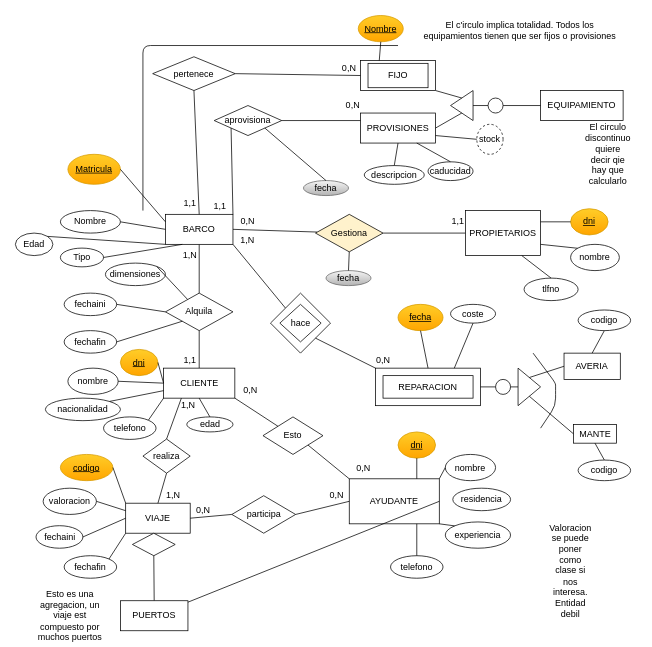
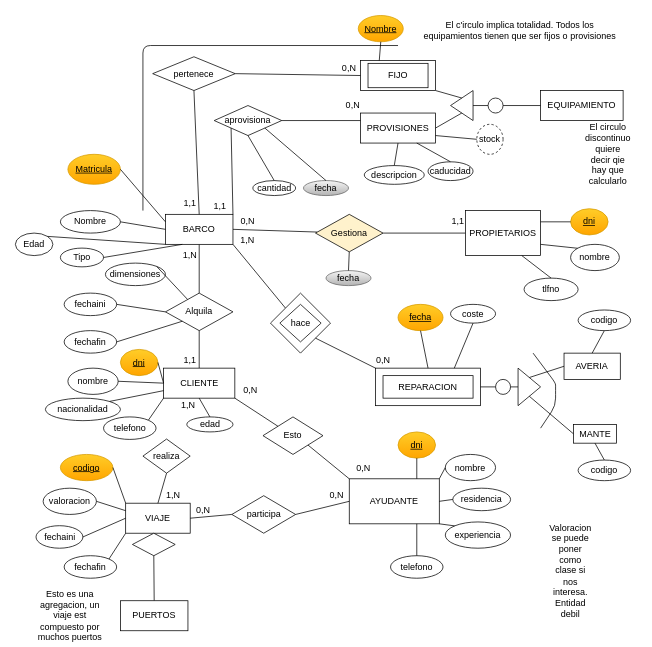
edge "aprovisiona" -- "cantidad": added
node "cantidad": added
edge "CLIENTE" -- "realiza": removed
edge "AYUDANTE" -- "PUERTOS": now "AYUDANTE" -- "residencia"
